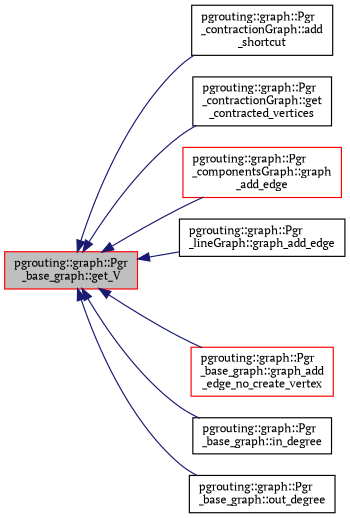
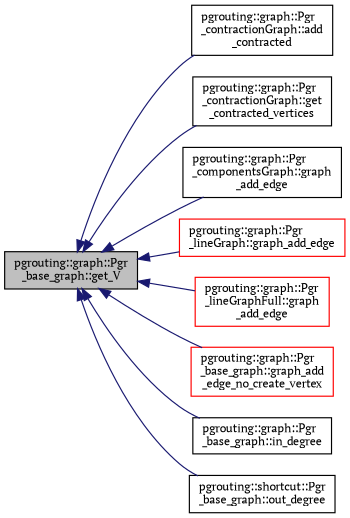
node "pgrouting::graph::Pgr _contractionGraph::add _shortcut": label "pgrouting::graph::Pgr _contractionGraph::add _shortcut" -> "pgrouting::graph::Pgr _contractionGraph::add _contracted"
node "pgrouting::graph::Pgr _componentsGraph::graph _add_edge": color red -> black
node "pgrouting::graph::Pgr _lineGraph::graph_add_edge": color black -> red
node "pgrouting::graph::Pgr _base_graph::get_V": color red -> black
node "pgrouting::graph::Pgr _lineGraphFull::graph _add_edge": added
node "pgrouting::graph::Pgr _base_graph::out_degree": label "pgrouting::graph::Pgr _base_graph::out_degree" -> "pgrouting::shortcut::Pgr _base_graph::out_degree"
